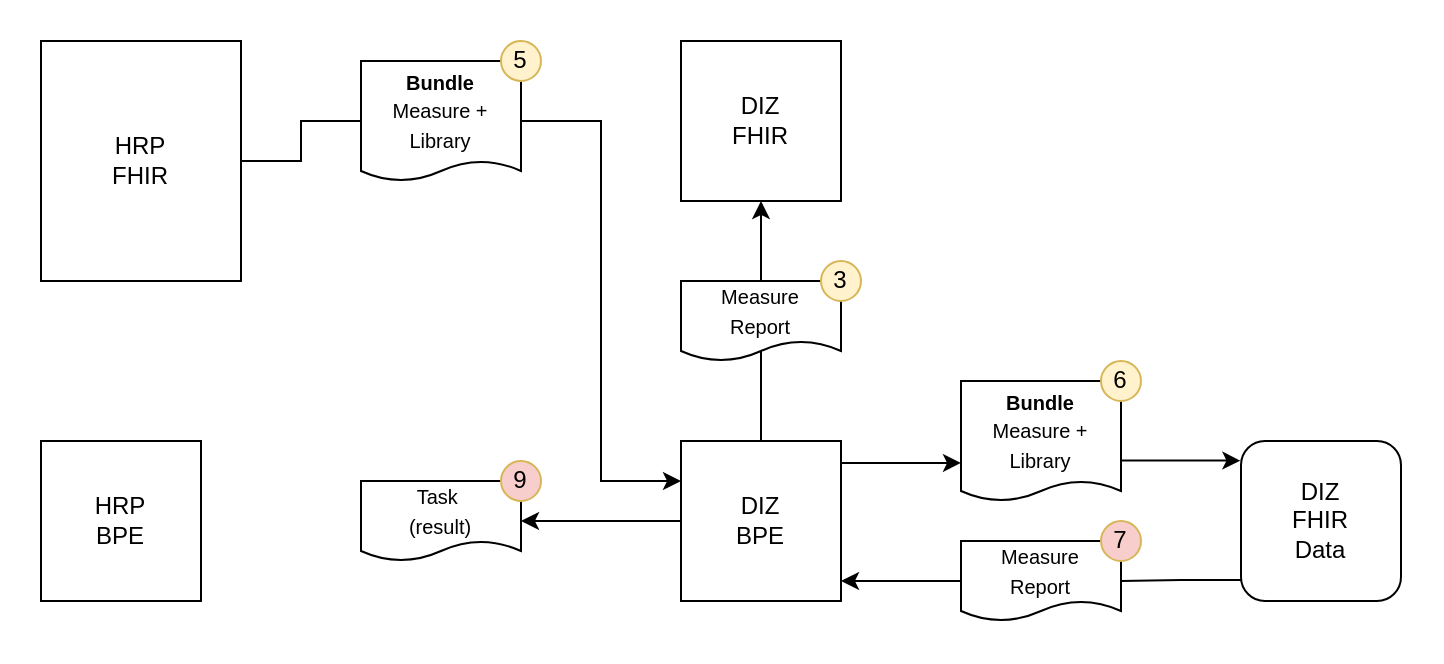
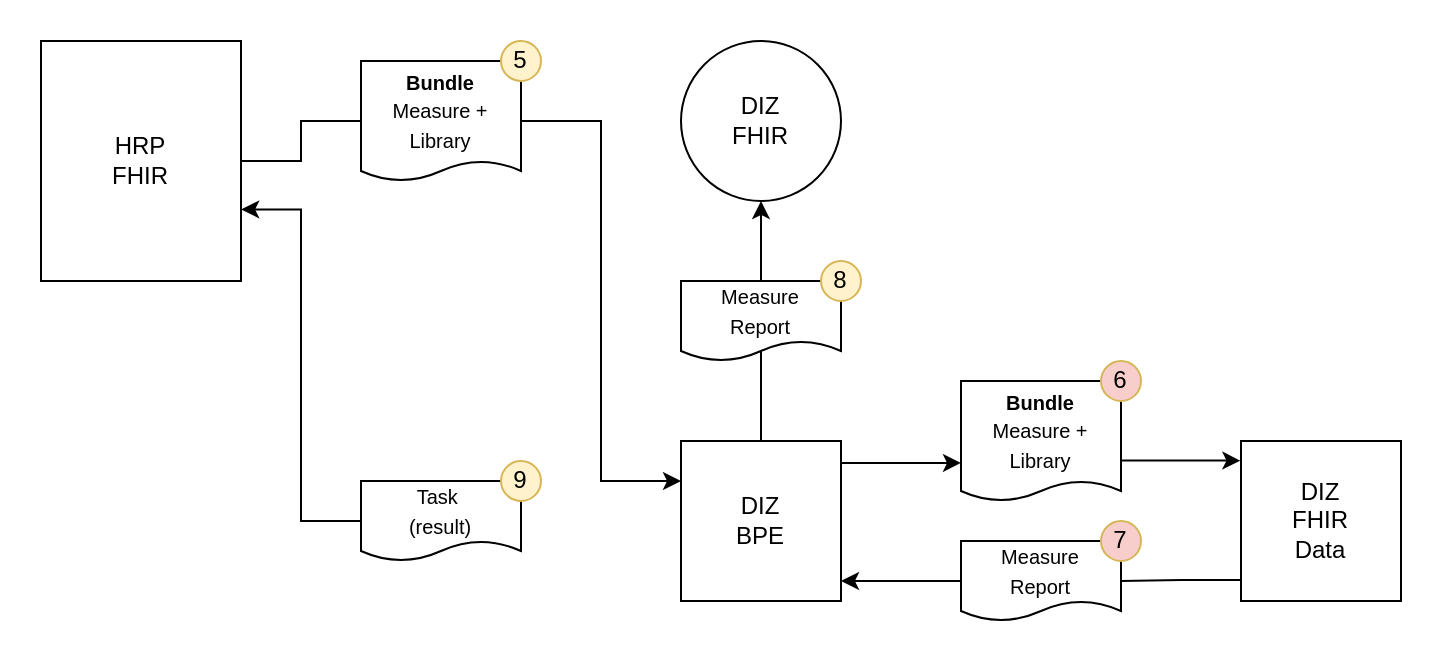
node "DIZ FHIR": shape rectangle -> ellipse
node "3": label "3" -> "8"
edge "Task (result)" -> "HRP FHIR": added
node "6": fillcolor #fff2cc -> #f8cecc
node "9": fillcolor #f8cecc -> #fff2cc
node "HRP BPE": removed
edge "DIZ BPE" -> "Task (result)": removed
node "DIZ FHIR Data": shape rounded rectangle -> rectangle
